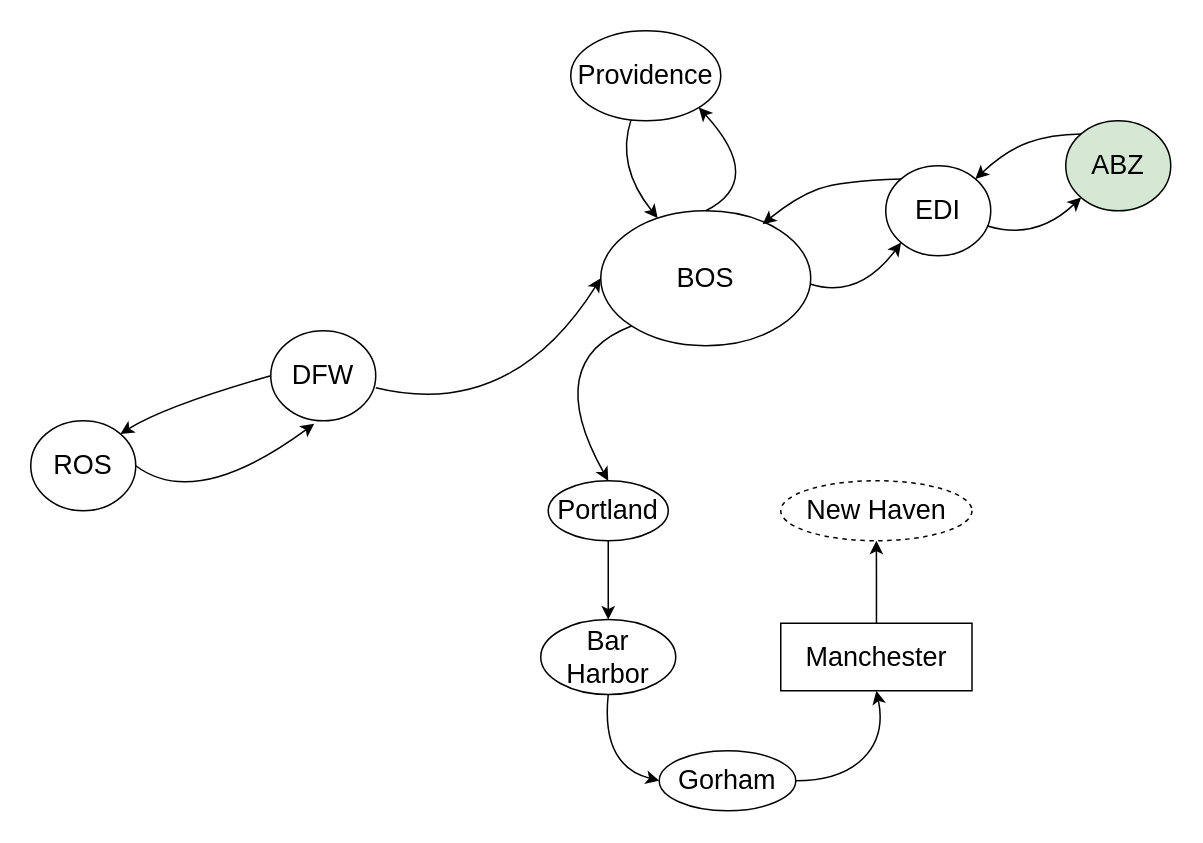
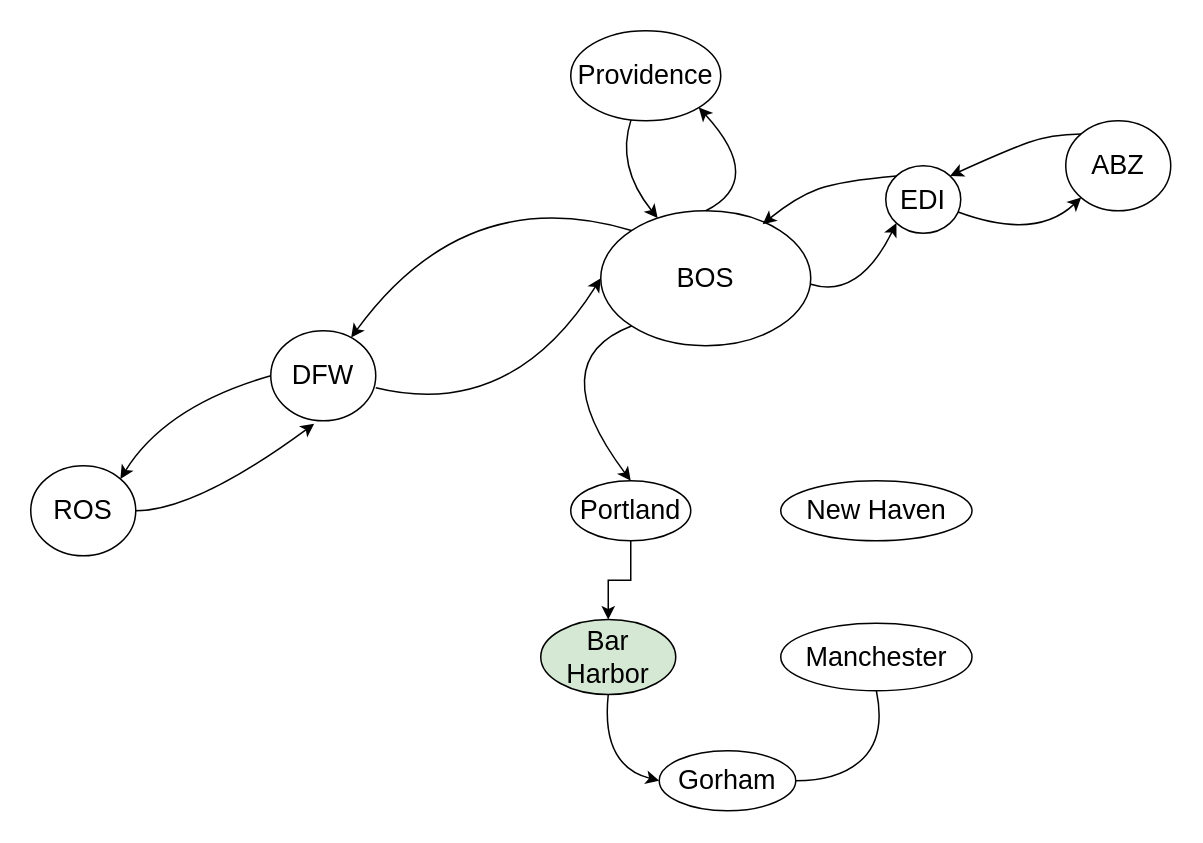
node "ABZ": fillcolor #d5e8d4 -> #ffffff
node "EDI": size 105x90 -> 75x68
edge "BOS" -> "DFW": added
node "ROS": moved (83, 466) -> (83, 511)
node "Portland": moved (608, 511) -> (631, 511)
node "New Haven": style dashed -> solid
edge "Manchester" -> "New Haven": removed
node "Bar Harbor": fillcolor #ffffff -> #d5e8d4
node "Manchester": shape rectangle -> ellipse
edge "Gorham" -> "Manchester": arrowhead classic -> none
